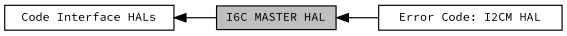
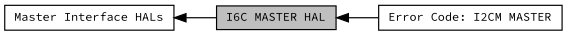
node "Code Interface HALs": label "Code Interface HALs" -> "Master Interface HALs"
node "Error Code: I2CM HAL": label "Error Code: I2CM HAL" -> "Error Code: I2CM MASTER"
